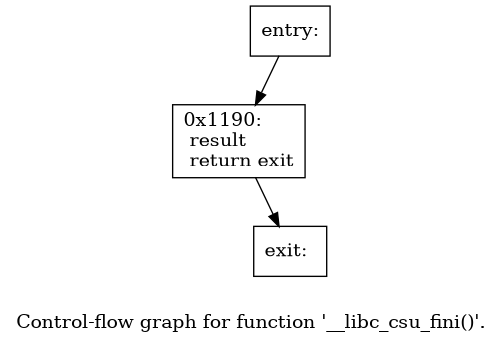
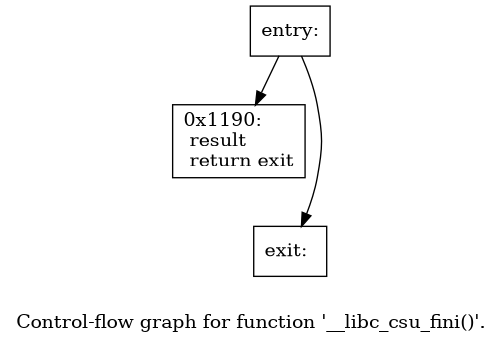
edge "0x1190:" -> "exit:": now "entry:" -> "exit:"
